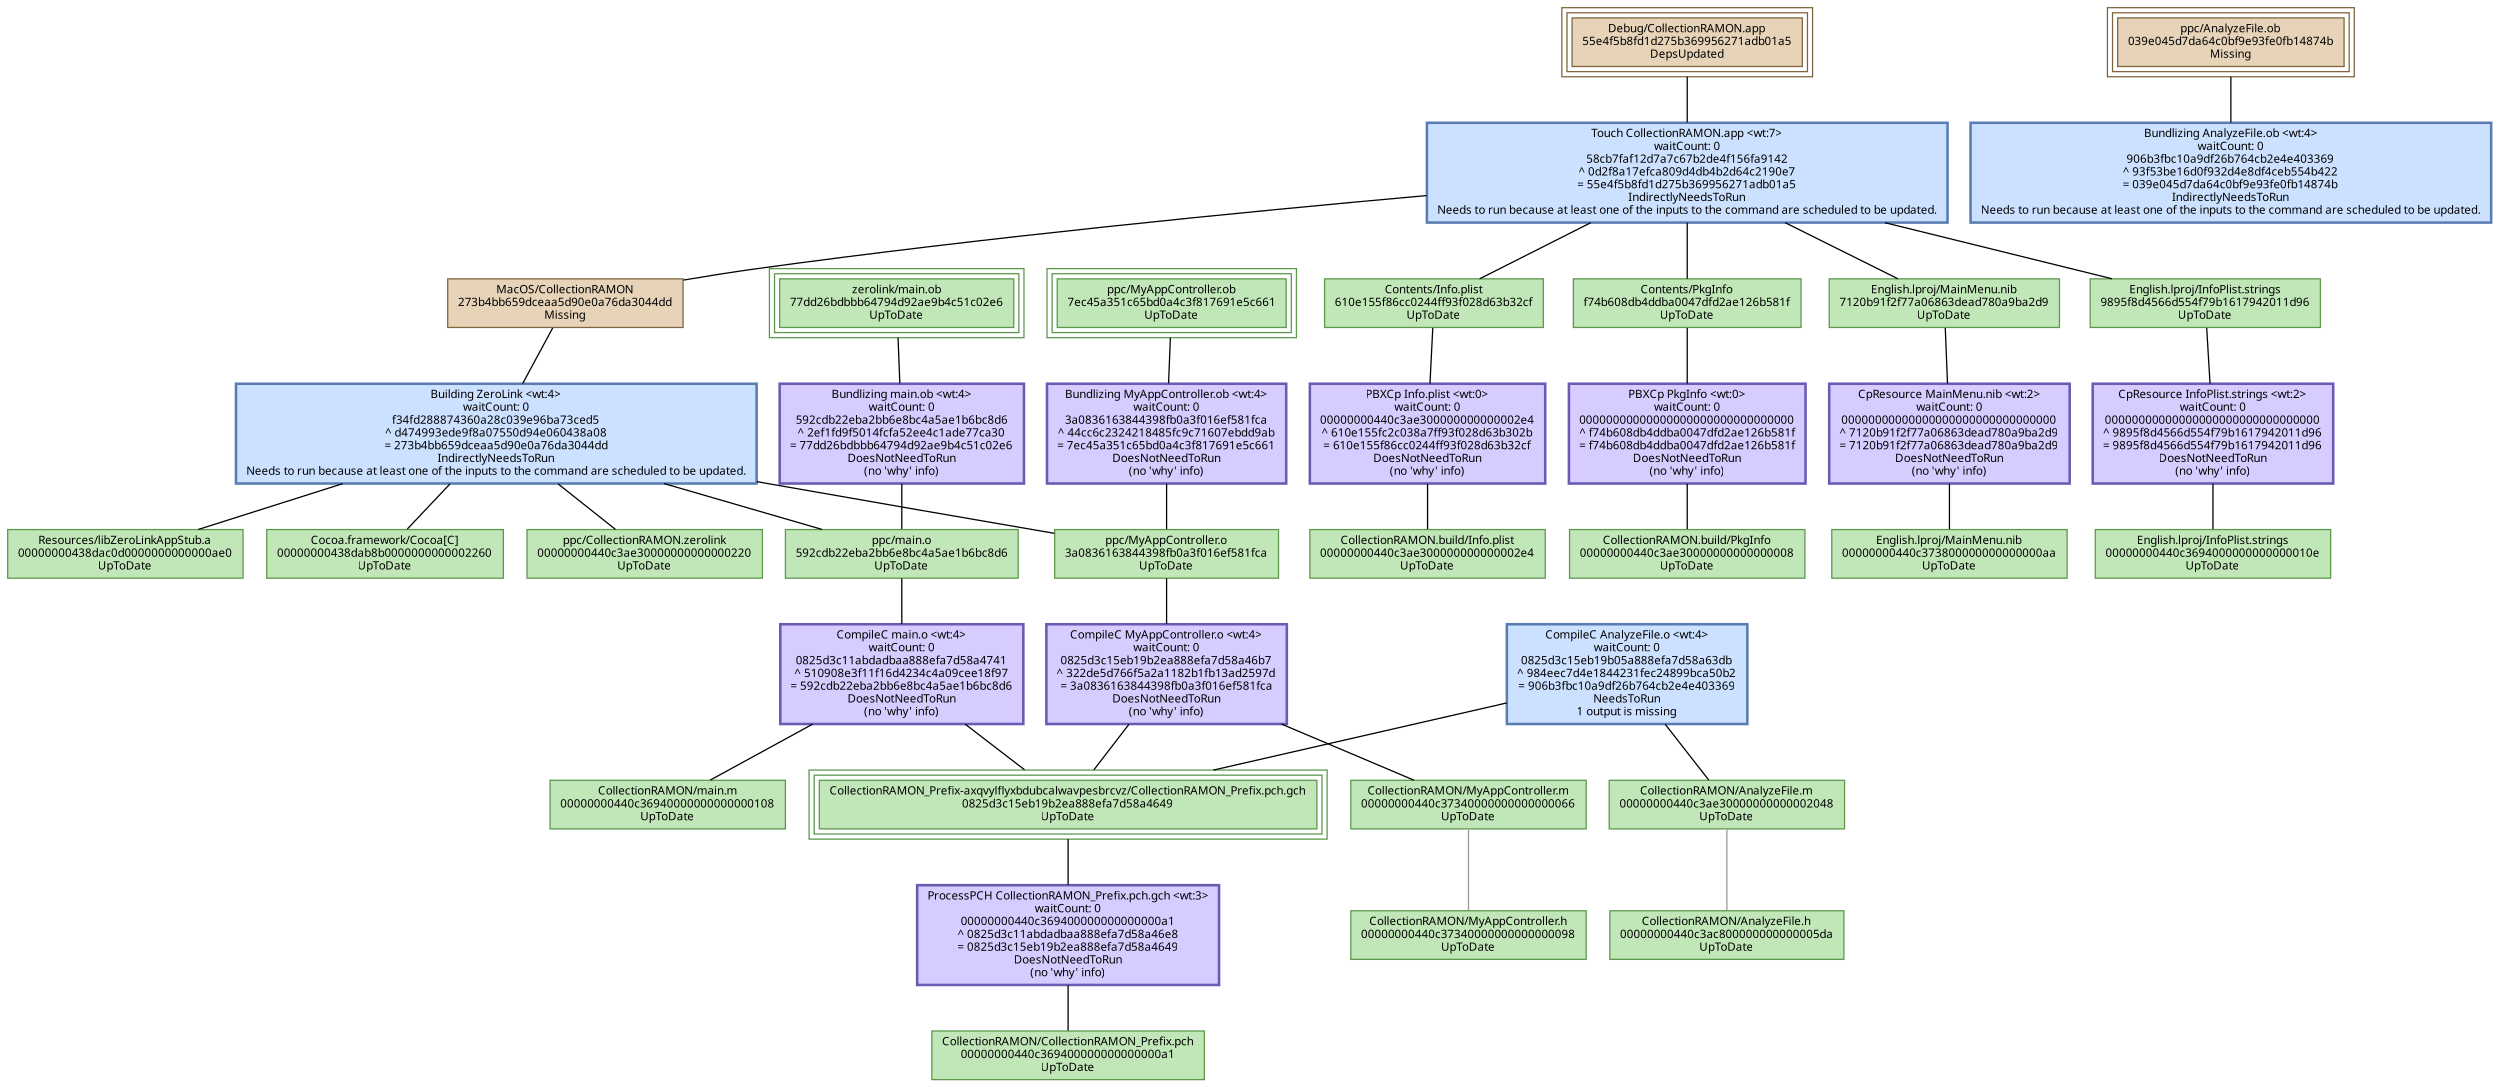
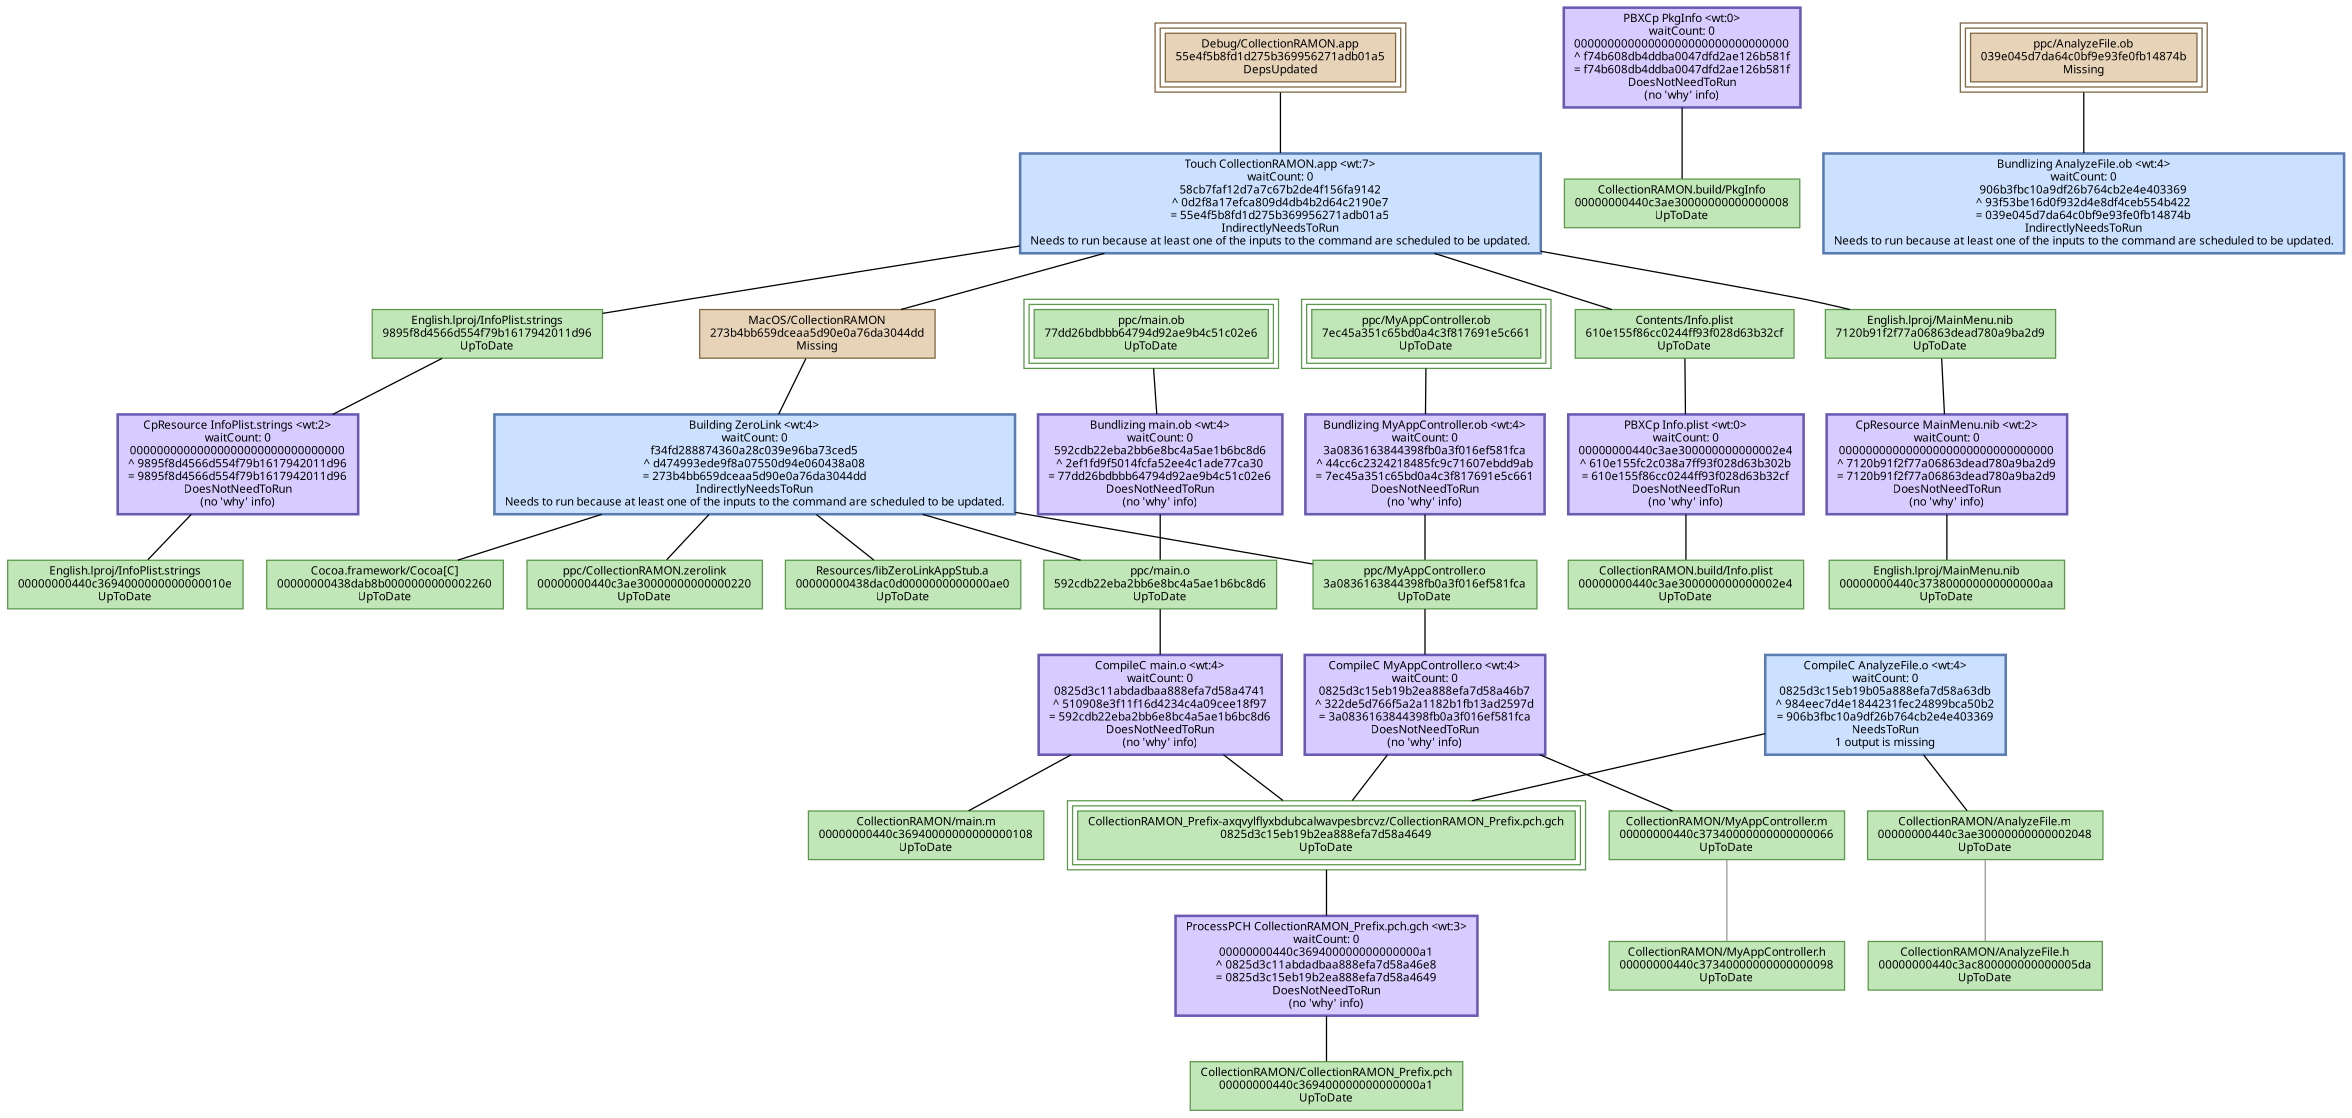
node "zerolink/main.ob 77dd26bdbbb64794d92ae9b4c51c02e6 UpToDate": label "zerolink/main.ob 77dd26bdbbb64794d92ae9b4c51c02e6 UpToDate" -> "ppc/main.ob 77dd26bdbbb64794d92ae9b4c51c02e6 UpToDate"
node "Contents/PkgInfo f74b608db4ddba0047dfd2ae126b581f UpToDate": removed
